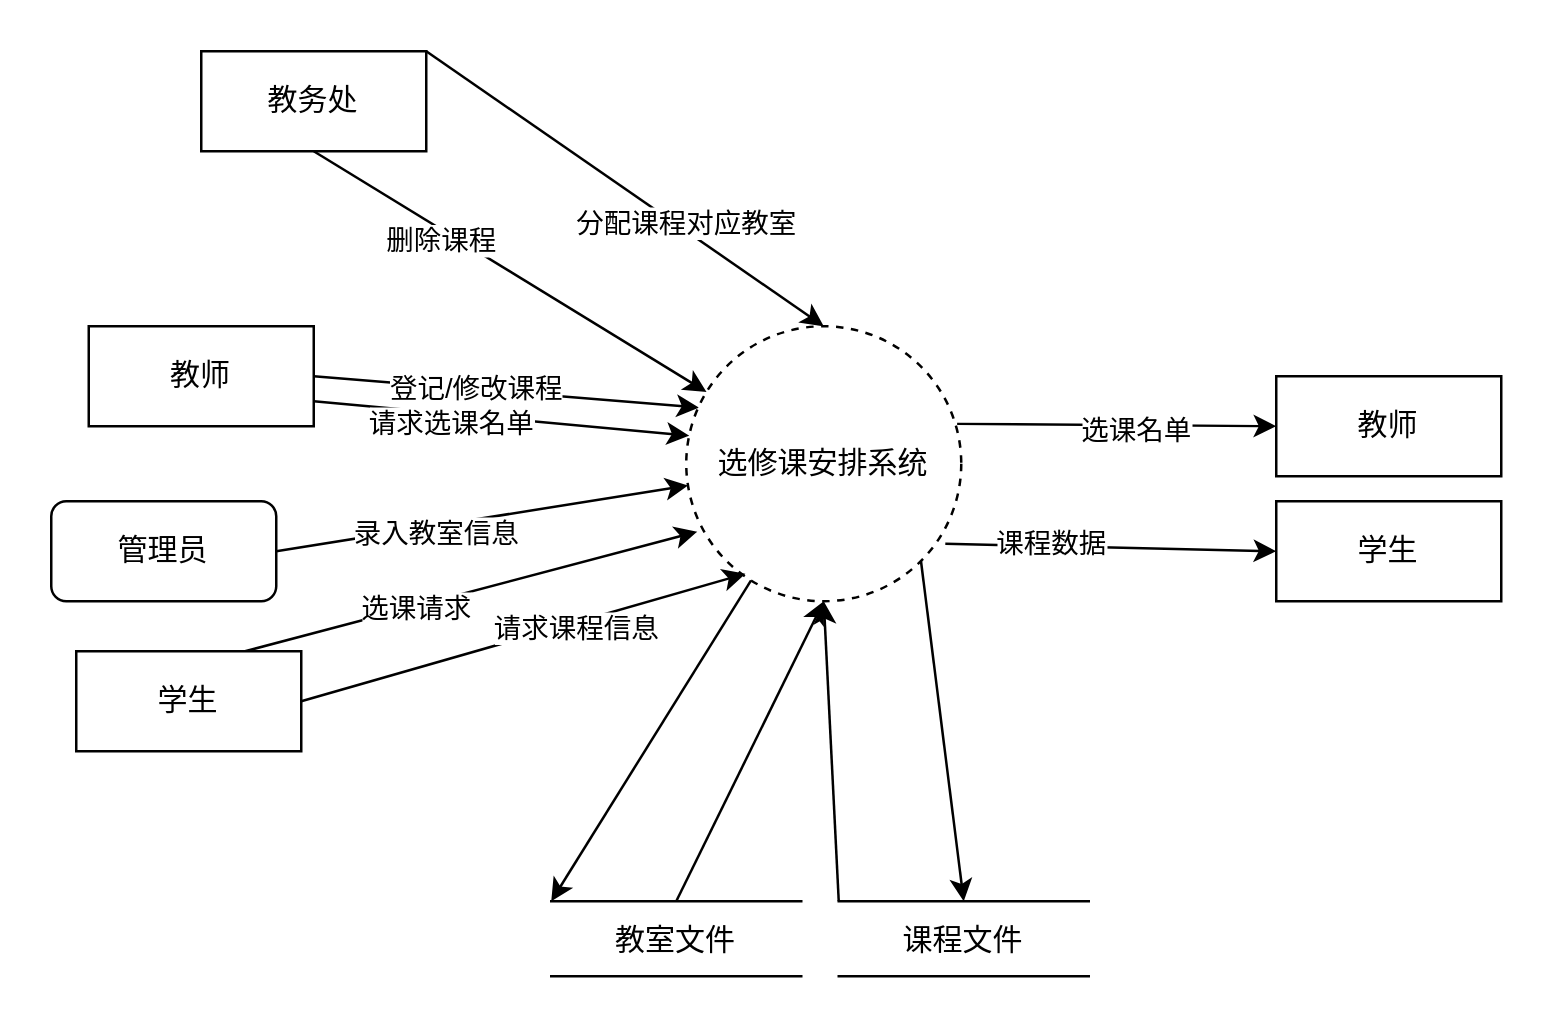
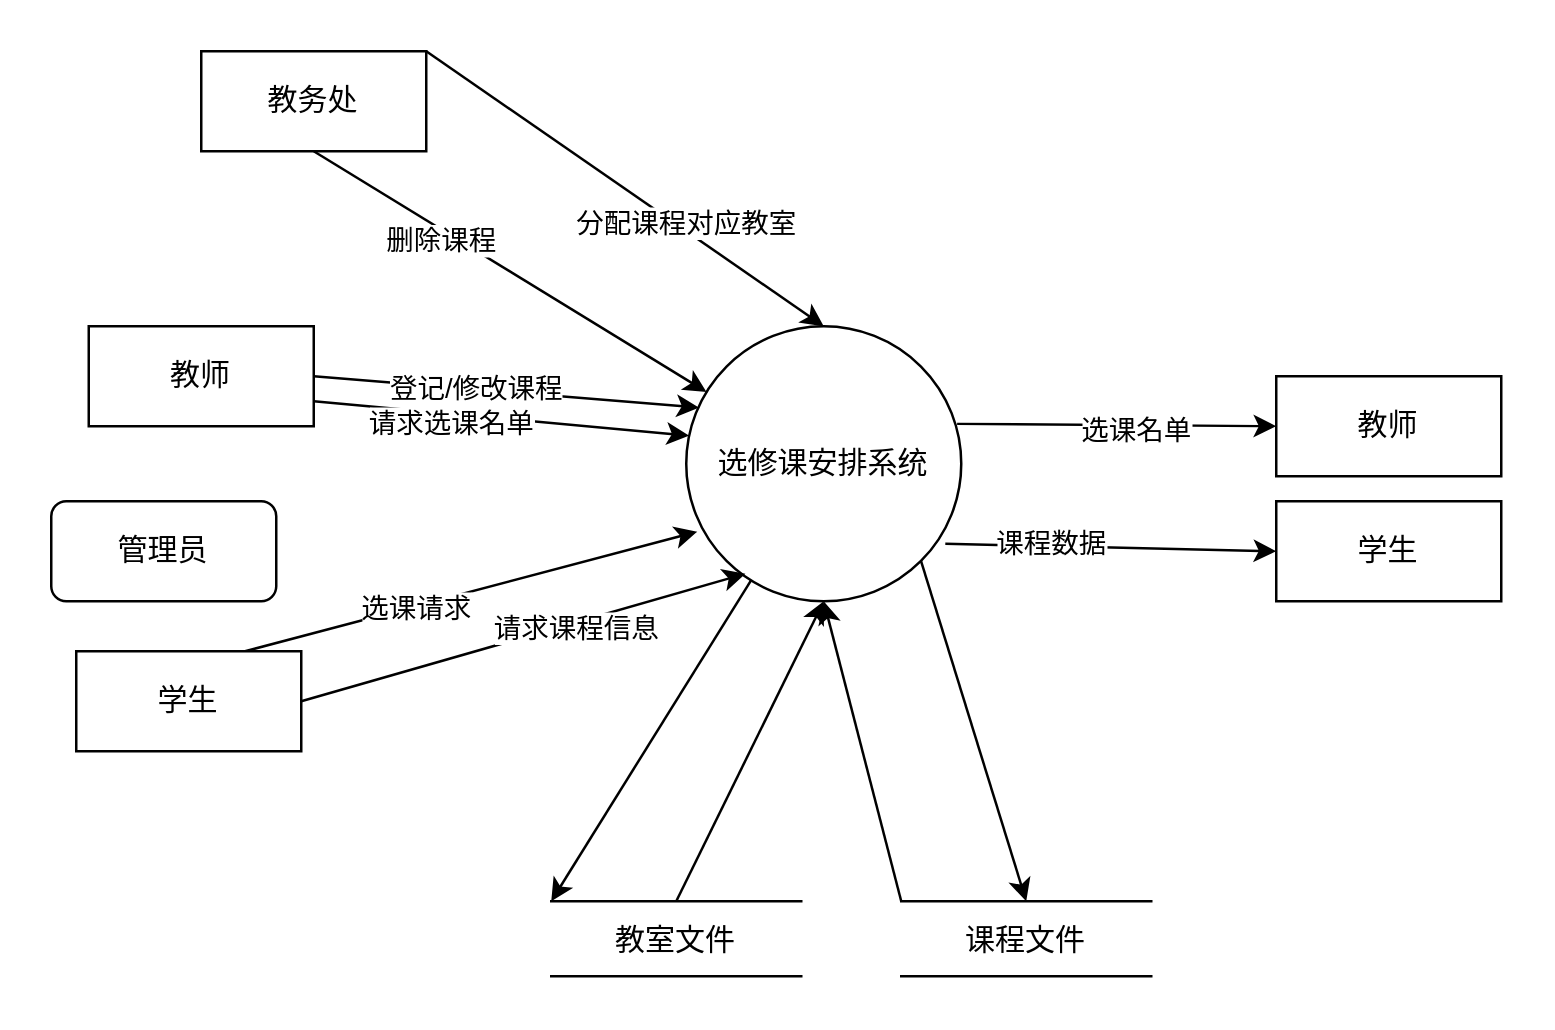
node "选修课安排系统": style dashed -> solid
edge "管理员" -> "选修课安排系统": removed, label "录入教室信息"
node "课程文件": moved (964, 939) -> (1026, 939)
